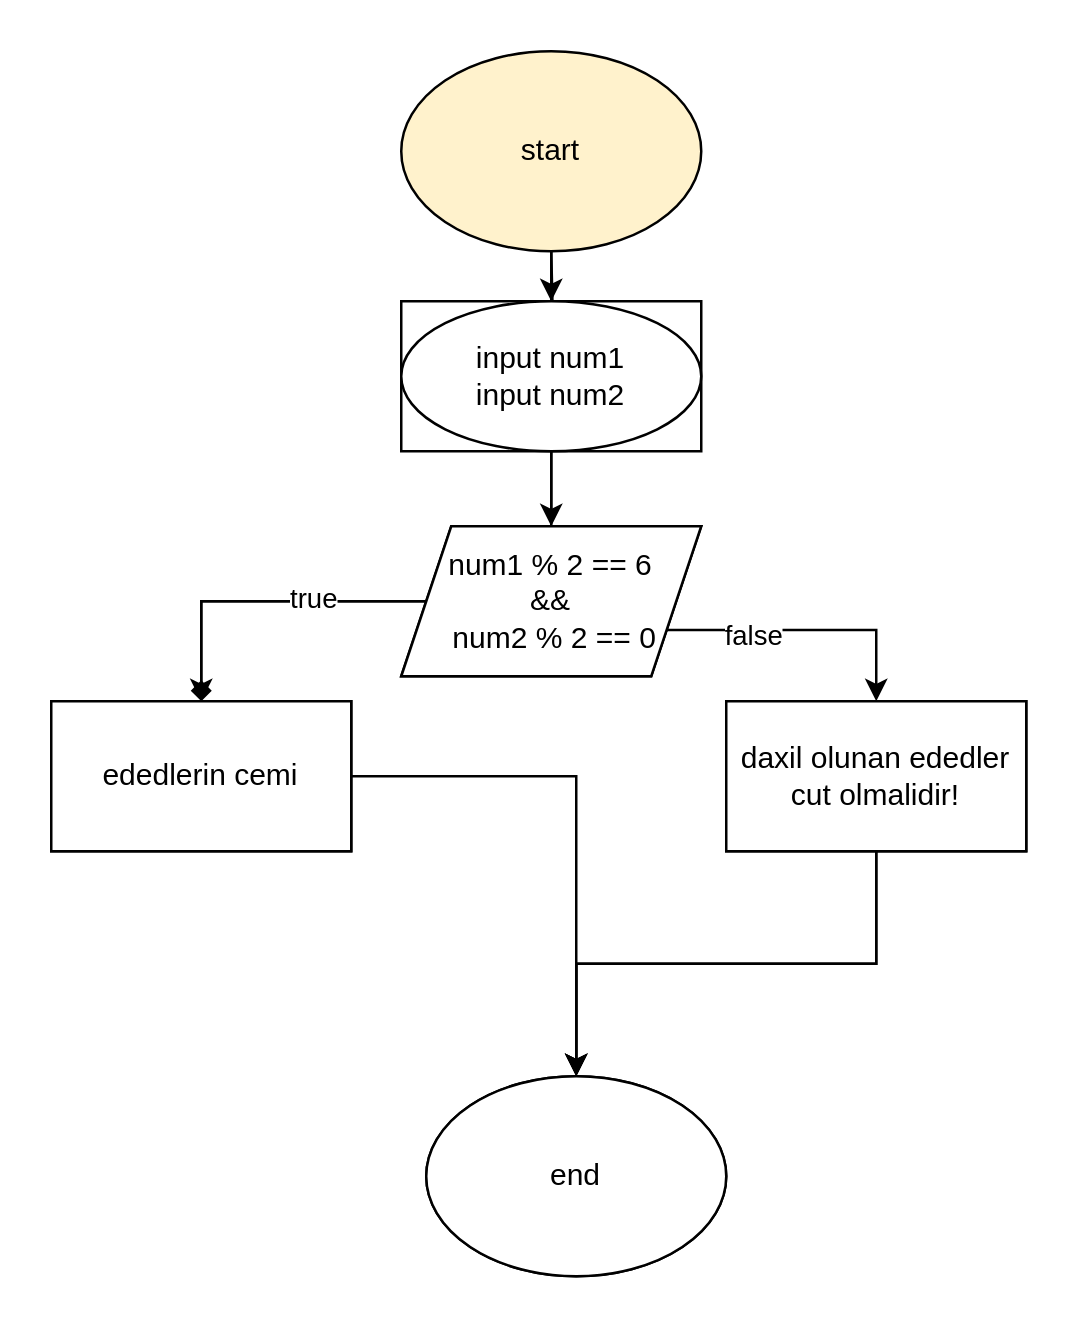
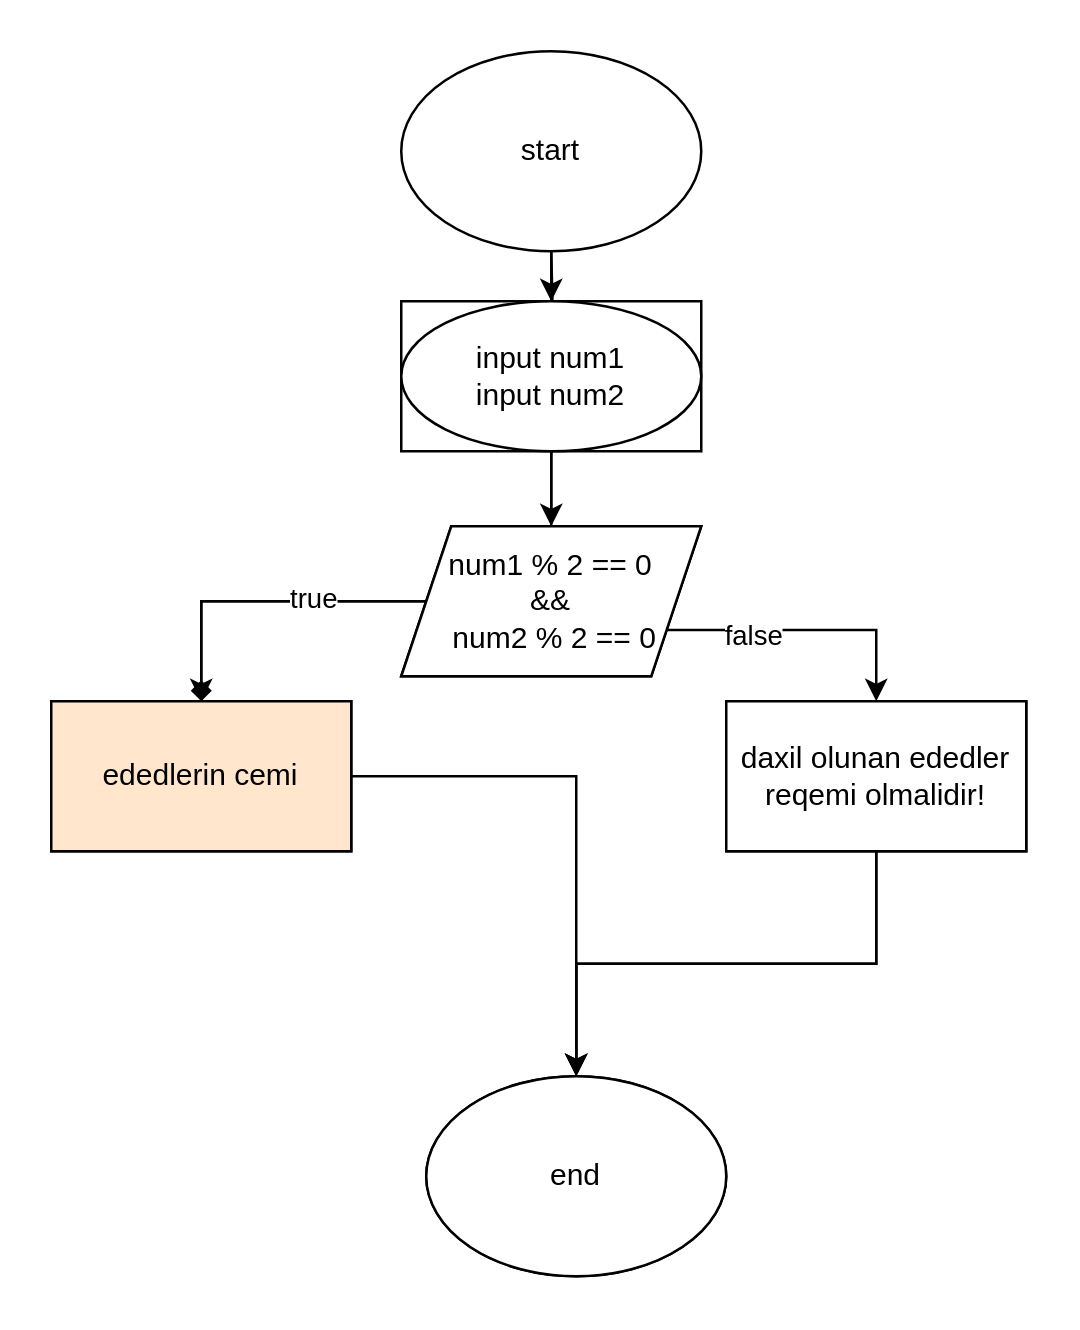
node "start": fillcolor #fff2cc -> #ffffff
node "num1 % 2 == 6 && num2 % 2 == 0": label "num1 % 2 == 6 && num2 % 2 == 0" -> "num1 % 2 == 0 && num2 % 2 == 0"
node "еdеdlеrin cеmi": fillcolor #ffffff -> #ffe6cc
node "daxil olunan ededler cut olmalidir!": label "daxil olunan ededler cut olmalidir!" -> "daxil olunan ededler reqemi olmalidir!"
